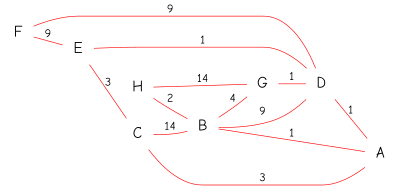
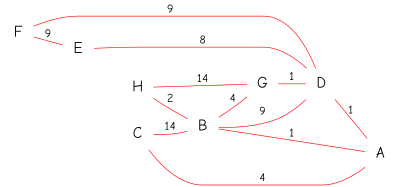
edge "E" -- "D": label "1" -> "8"
edge "E" -- "C": removed, label "3"
edge "C" -- "A": label "3" -> "4"
